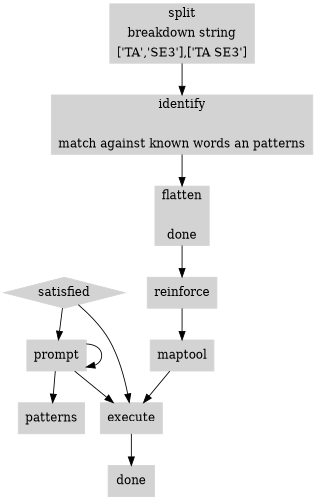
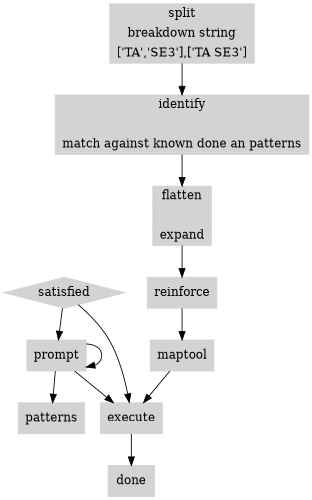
node "identify": text "match against known words an patterns" -> "match against known done an patterns"
node "flatten": text "done" -> "expand"
